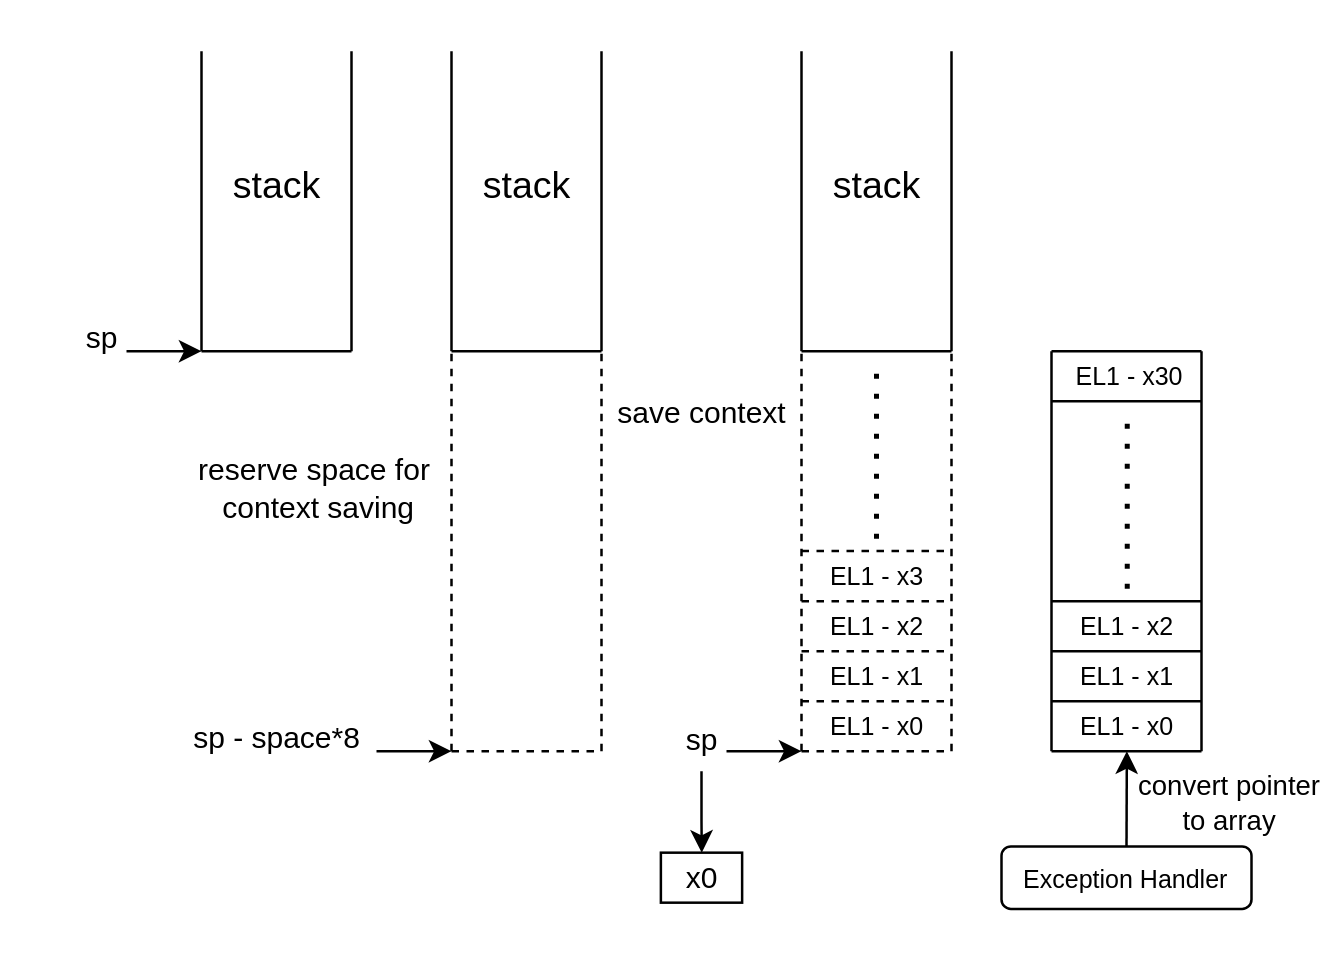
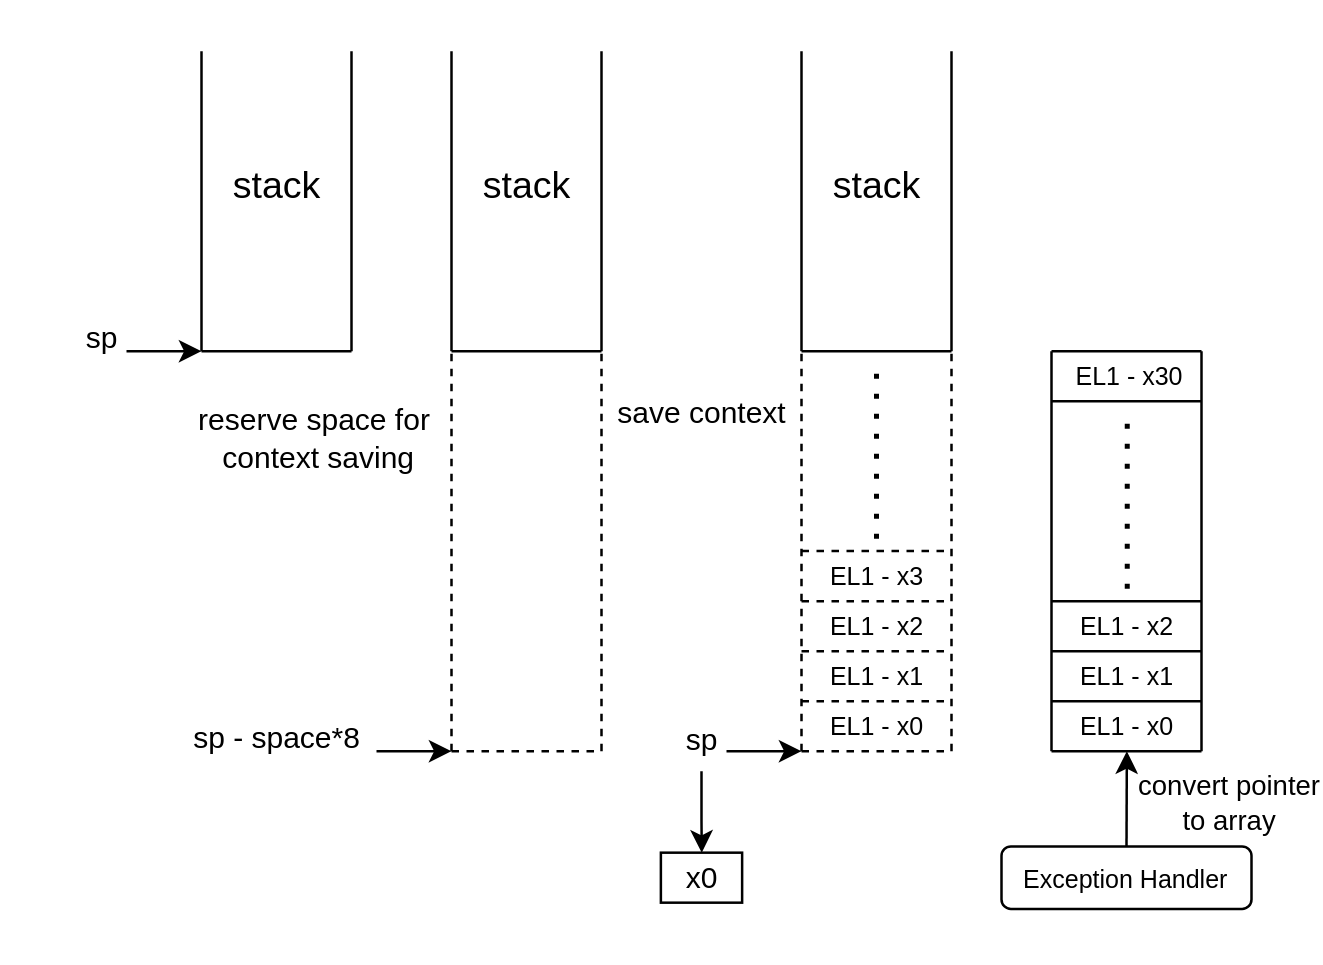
node "reserve space for context saving": moved (314, 489) -> (314, 439)
